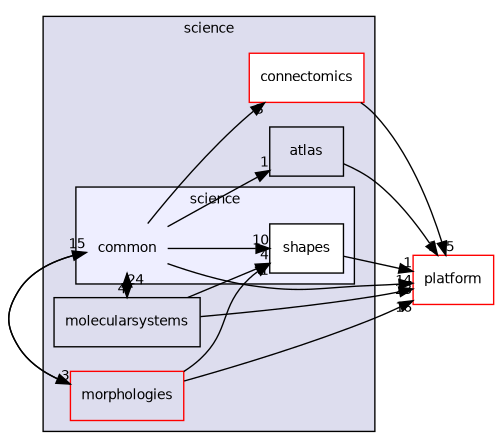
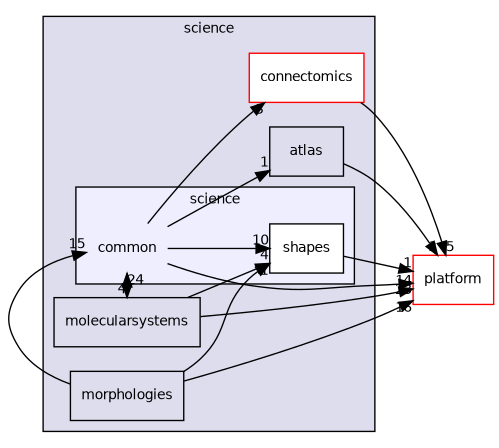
edge "common" -> "morphologies": removed
node "morphologies": color red -> black
